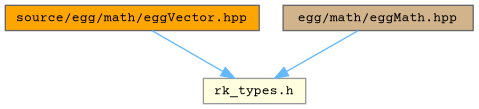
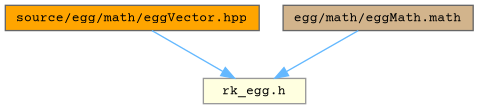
node "egg/math/eggMath.hpp": label "egg/math/eggMath.hpp" -> "egg/math/eggMath.math"
node "rk_types.h": label "rk_types.h" -> "rk_egg.h"
